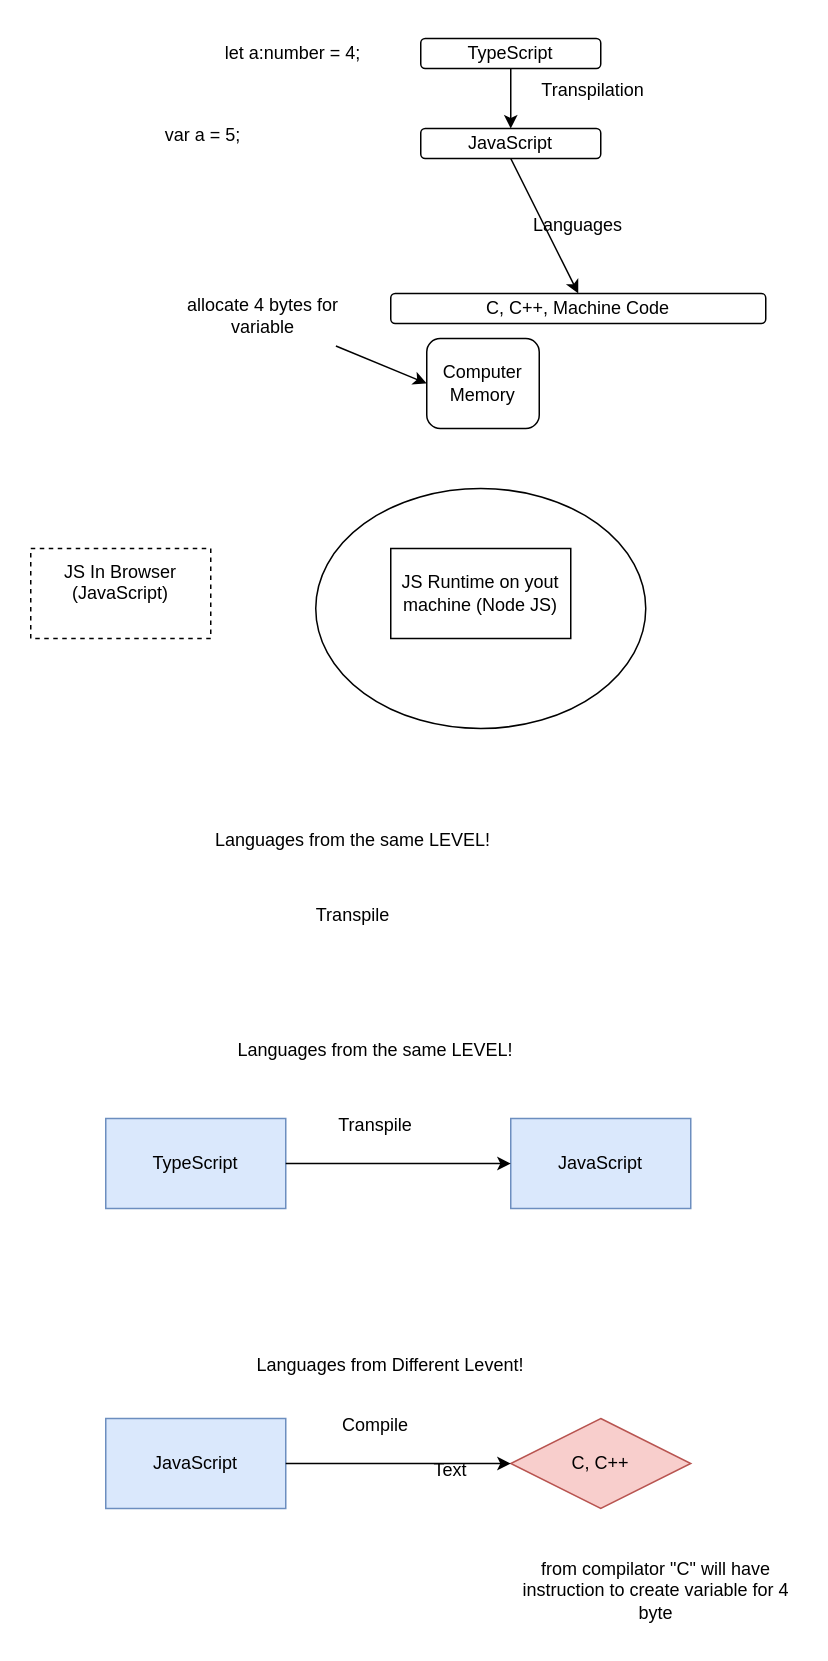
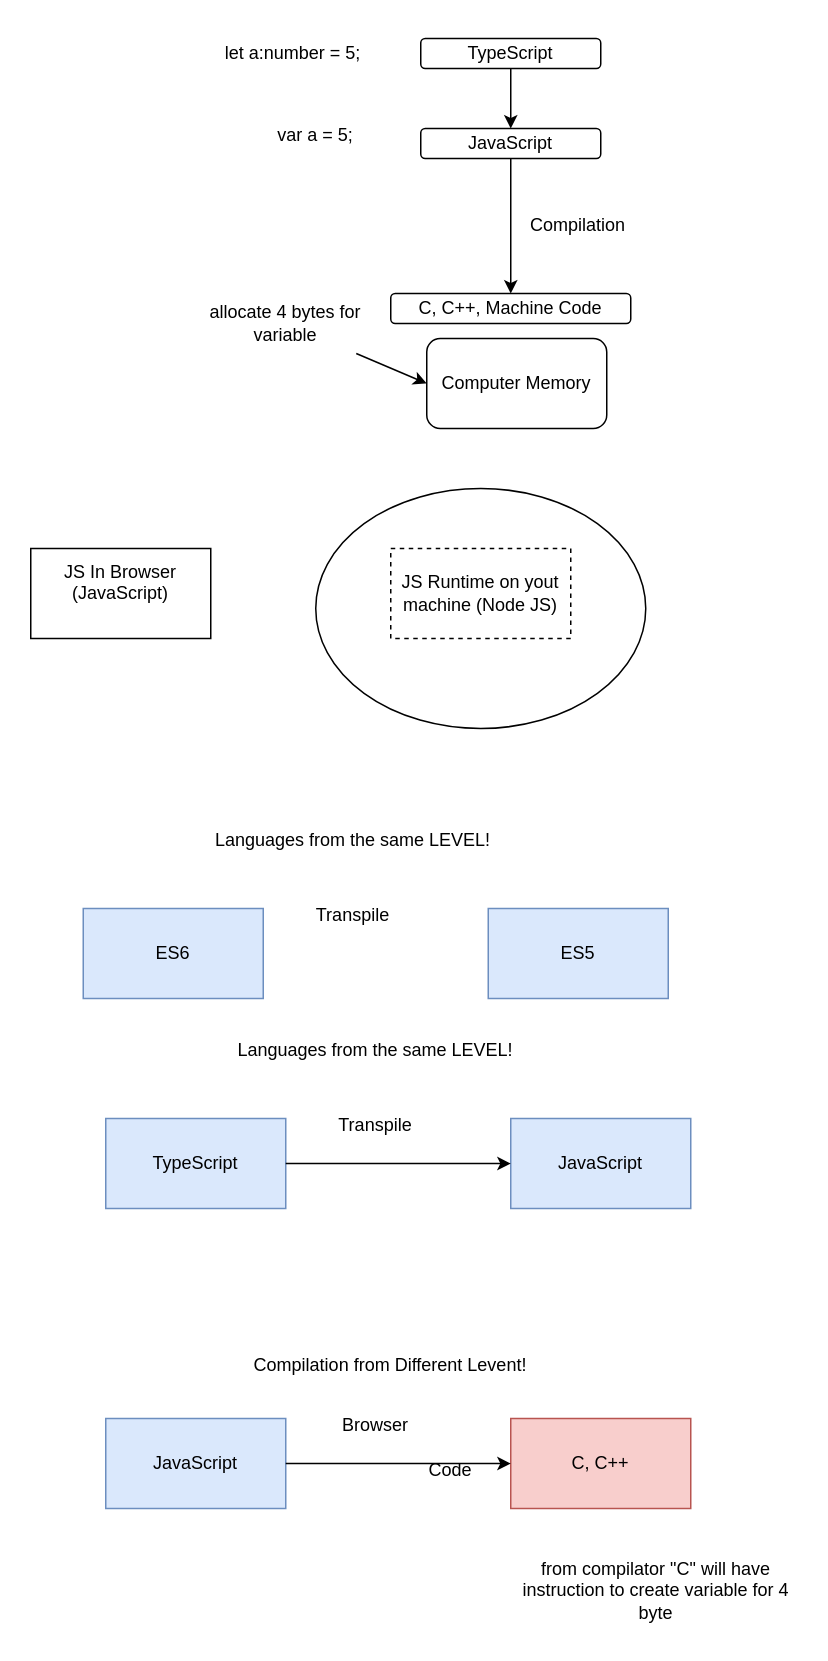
node "let a:number = 4;": label "let a:number = 4;" -> "let a:number = 5;"
node "Transpilation": removed
node "var a = 5;": moved (203, 136) -> (316, 136)
node "Languages": label "Languages" -> "Compilation"
node "C, C++, Machine Code": size 375x30 -> 240x30
node "allocate 4 bytes for variable": moved (263, 316) -> (286, 323)
node "Computer Memory": size 113x90 -> 180x90
node "JS In Browser (JavaScript)": style dashed -> solid
node "JS Runtime on yout machine (Node JS)": style solid -> dashed
node "ES6": added
node "ES5": added
node "Languages from Different Levent!": label "Languages from Different Levent!" -> "Compilation from Different Levent!"
node "Compile": label "Compile" -> "Browser"
node "C, C++": shape diamond -> rectangle
node "Text": label "Text" -> "Code"
